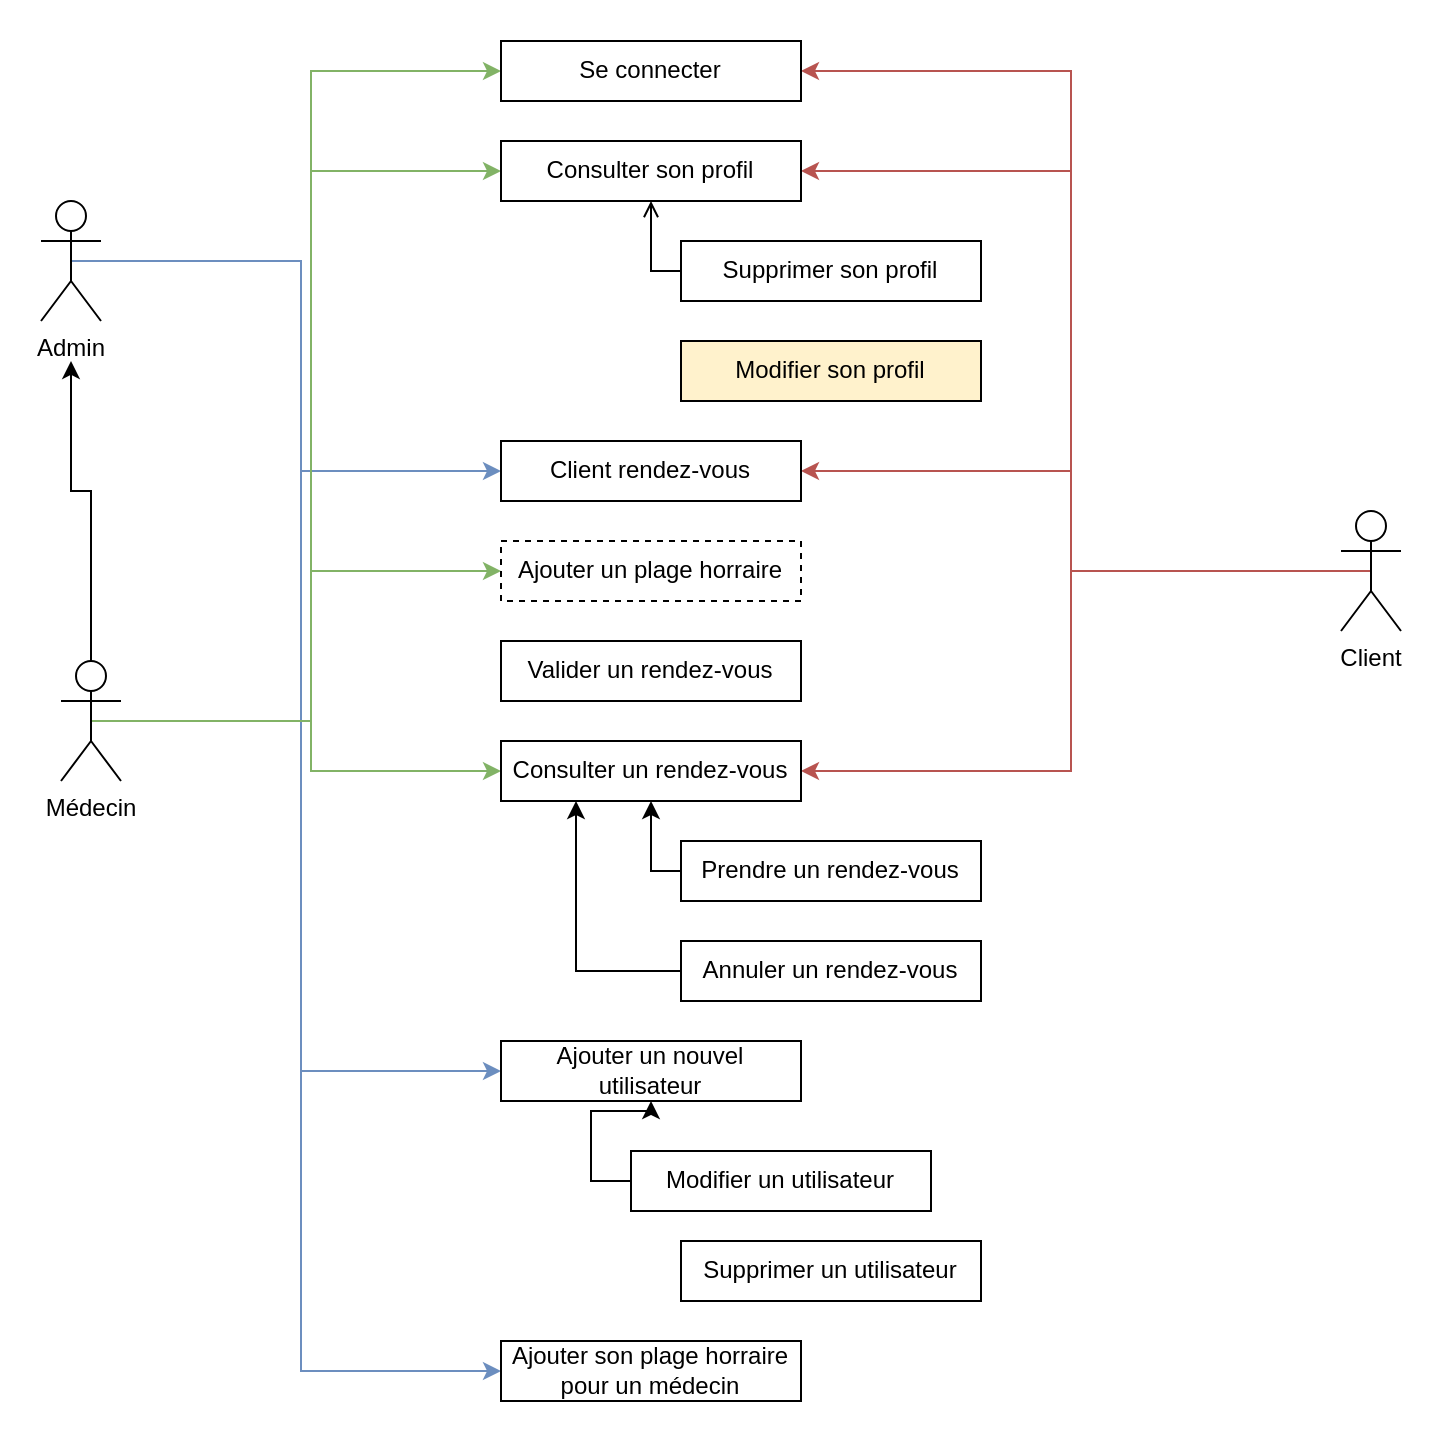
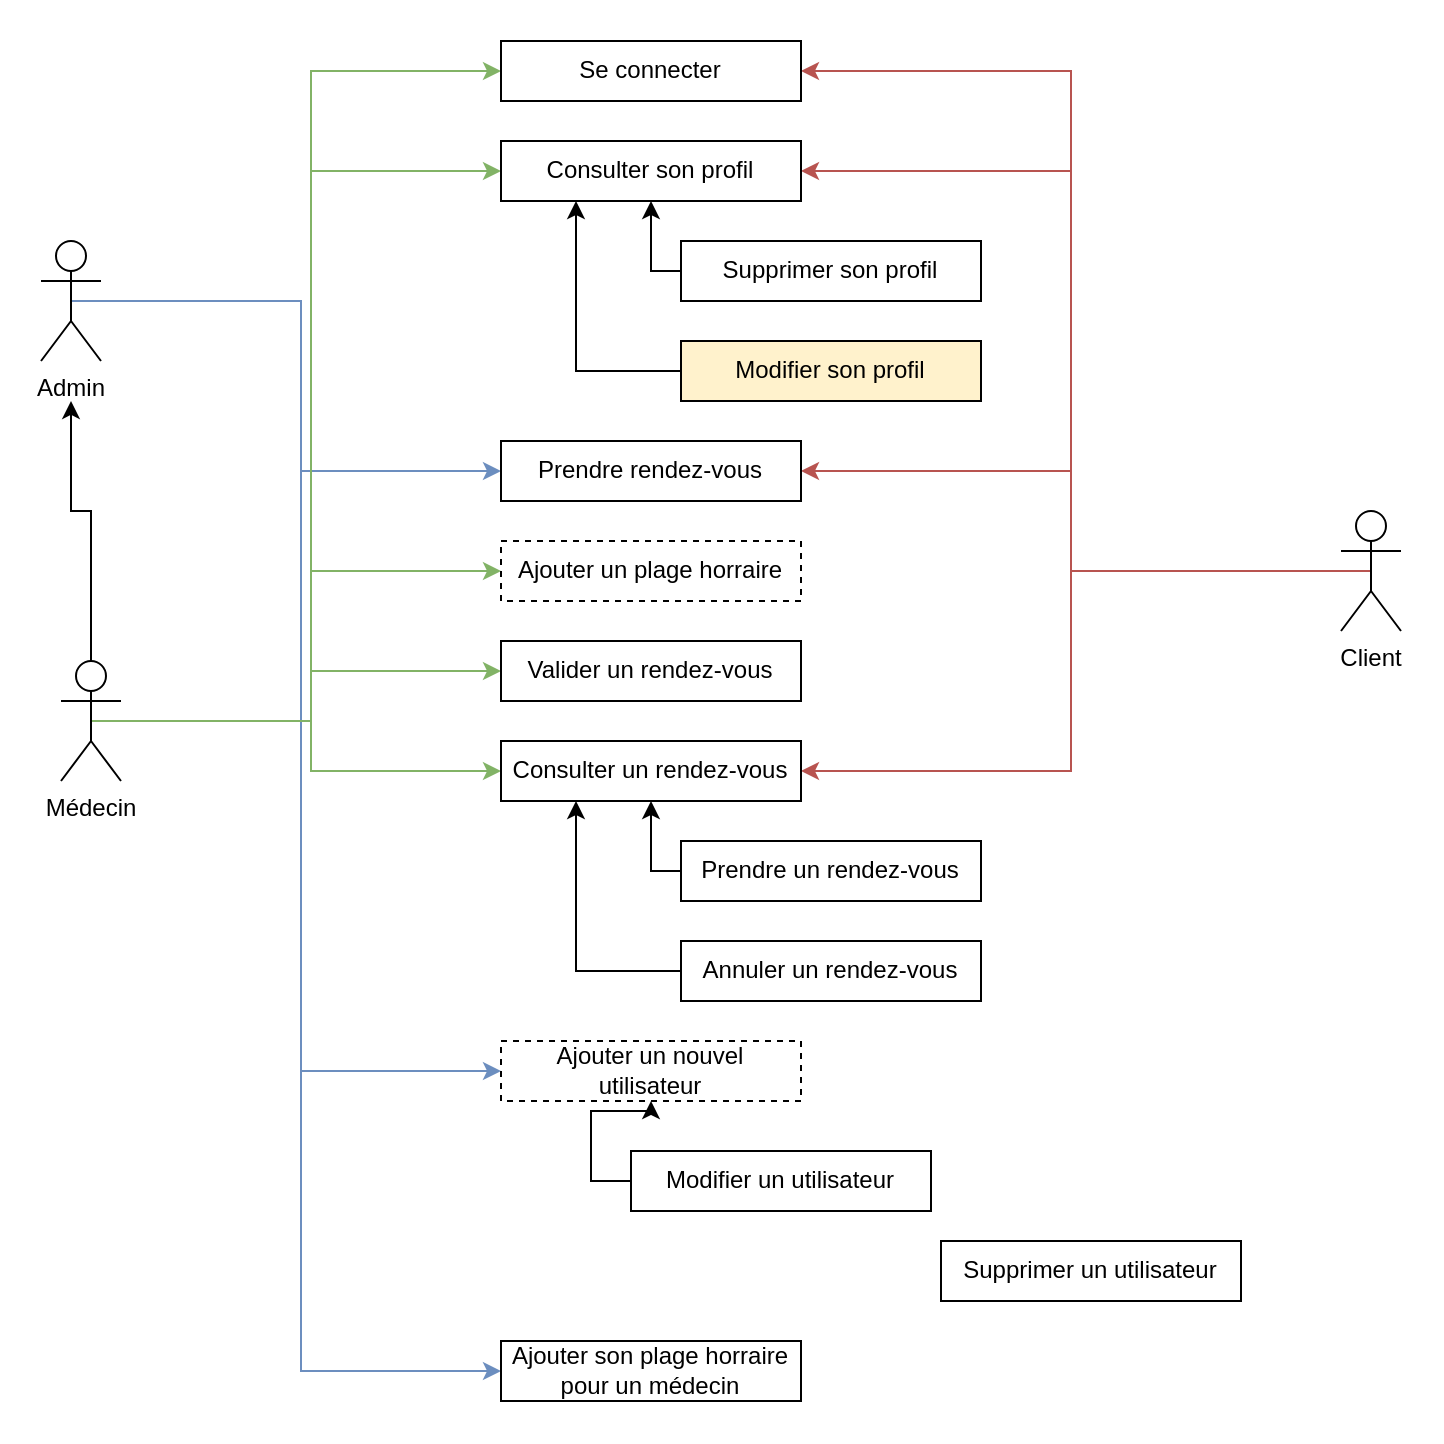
edge "Supprimer son profil" -> "Consulter son profil": arrowhead open -> classic
node "Admin": moved (71, 261) -> (71, 301)
edge "Modifier son profil" -> "Consulter son profil": added
node "Client rendez-vous": label "Client rendez-vous" -> "Prendre rendez-vous"
edge "Médecin" -> "Valider un rendez-vous": added
node "Ajouter un nouvel utilisateur": style solid -> dashed
node "Supprimer un utilisateur": moved (831, 1271) -> (1091, 1271)
